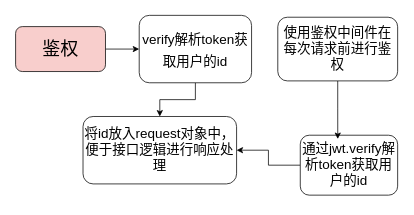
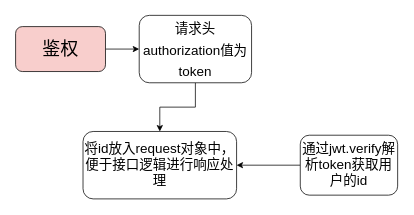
node "verify解析token获取用户的id": label "verify解析token获取用户的id" -> "请求头authorization值为token"
node "使用鉴权中间件在每次请求前进行鉴权": removed
edge "使用鉴权中间件在每次请求前进行鉴权" -> "通过jwt.verify解析token获取用户的id": removed
node "将id放入request对象中，便于接口逻辑进行响应处理": moved (160, 150) -> (160, 165)
